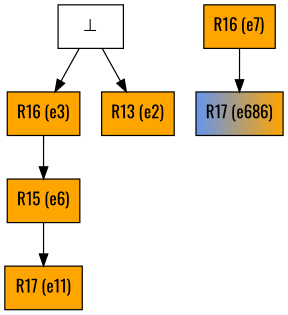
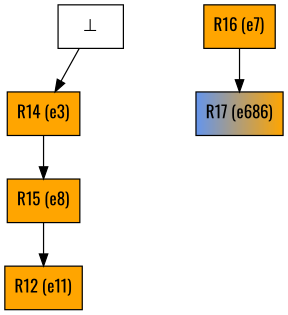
node "R16 (e3)": label "R16 (e3)" -> "R14 (e3)"
node "R13 (e2)": removed
node "R15 (e6)": label "R15 (e6)" -> "R15 (e8)"
node "R17 (e11)": label "R17 (e11)" -> "R12 (e11)"
